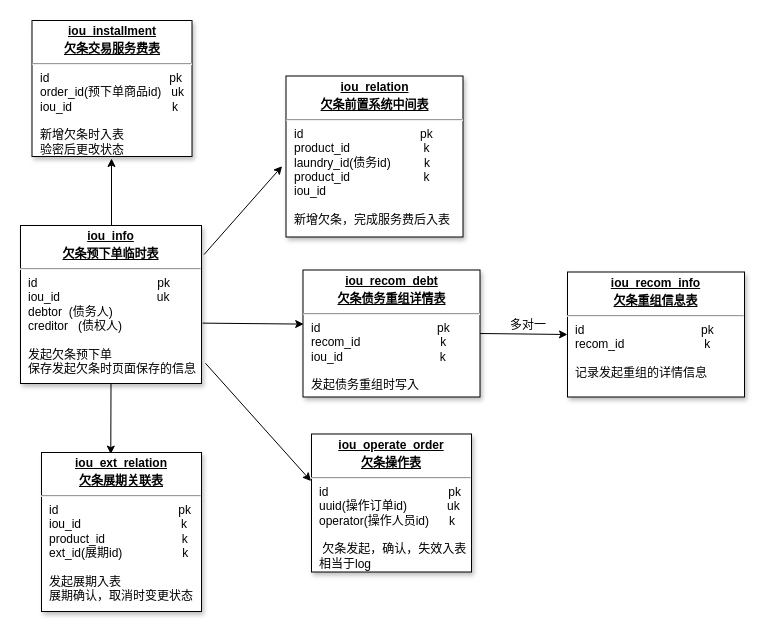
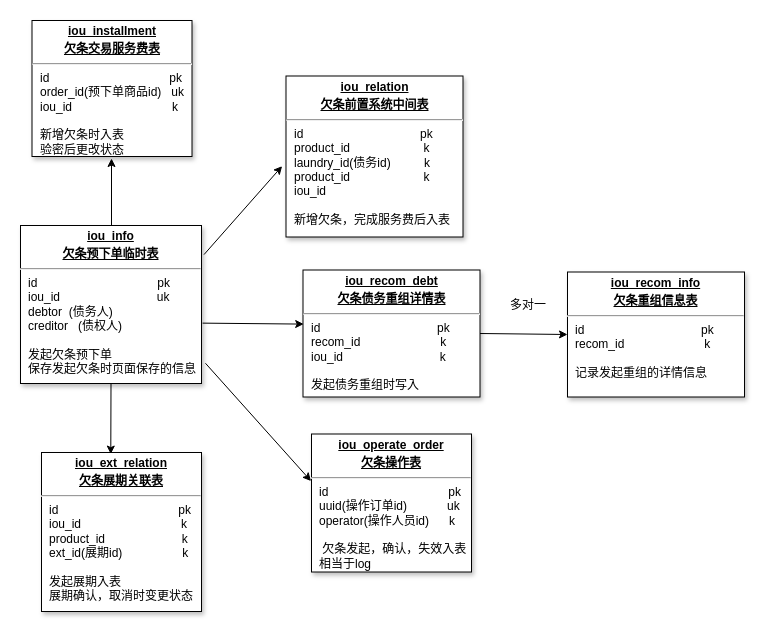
node "多对一": moved (532, 323) -> (532, 303)
